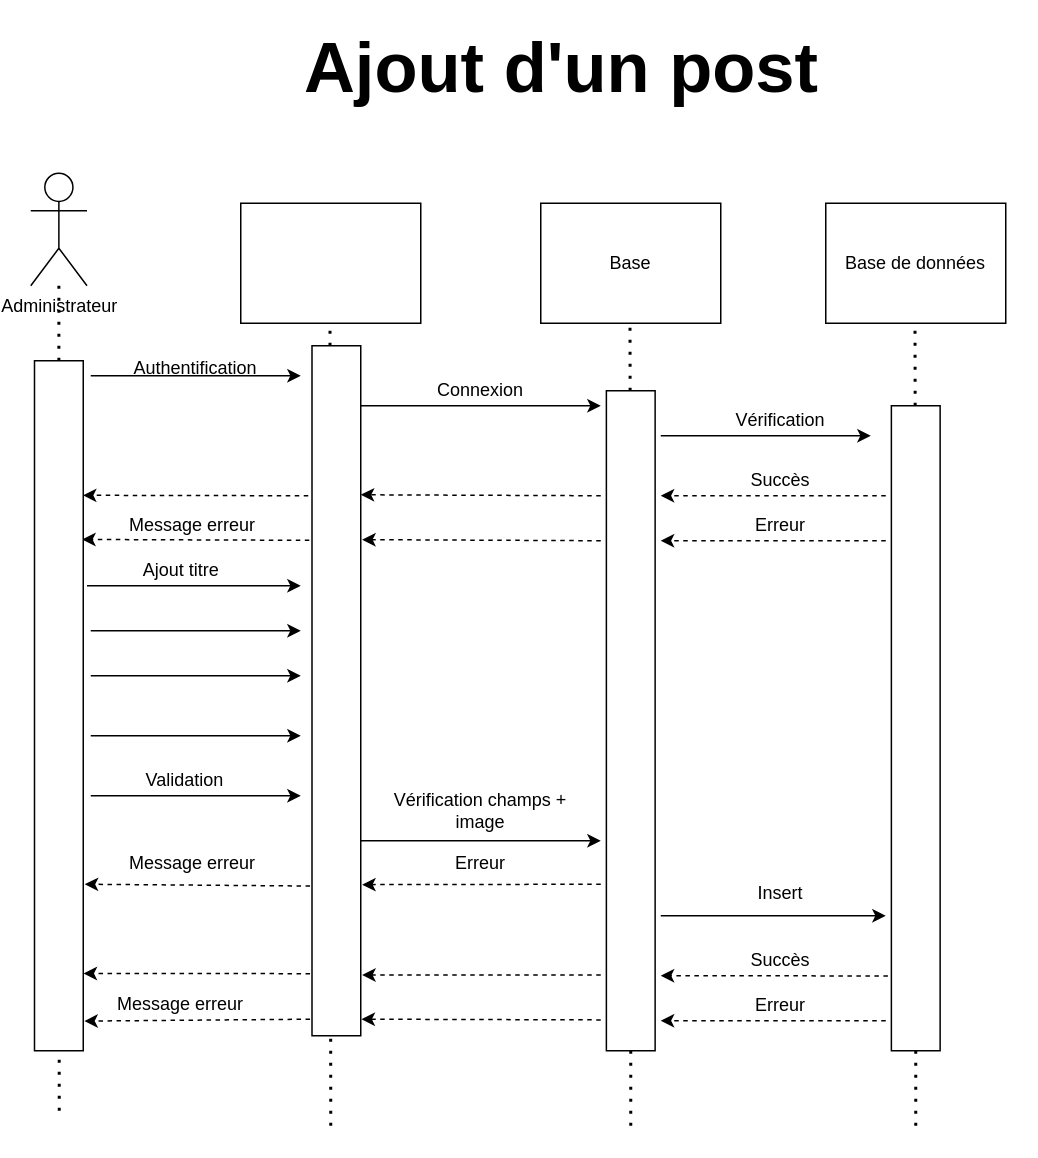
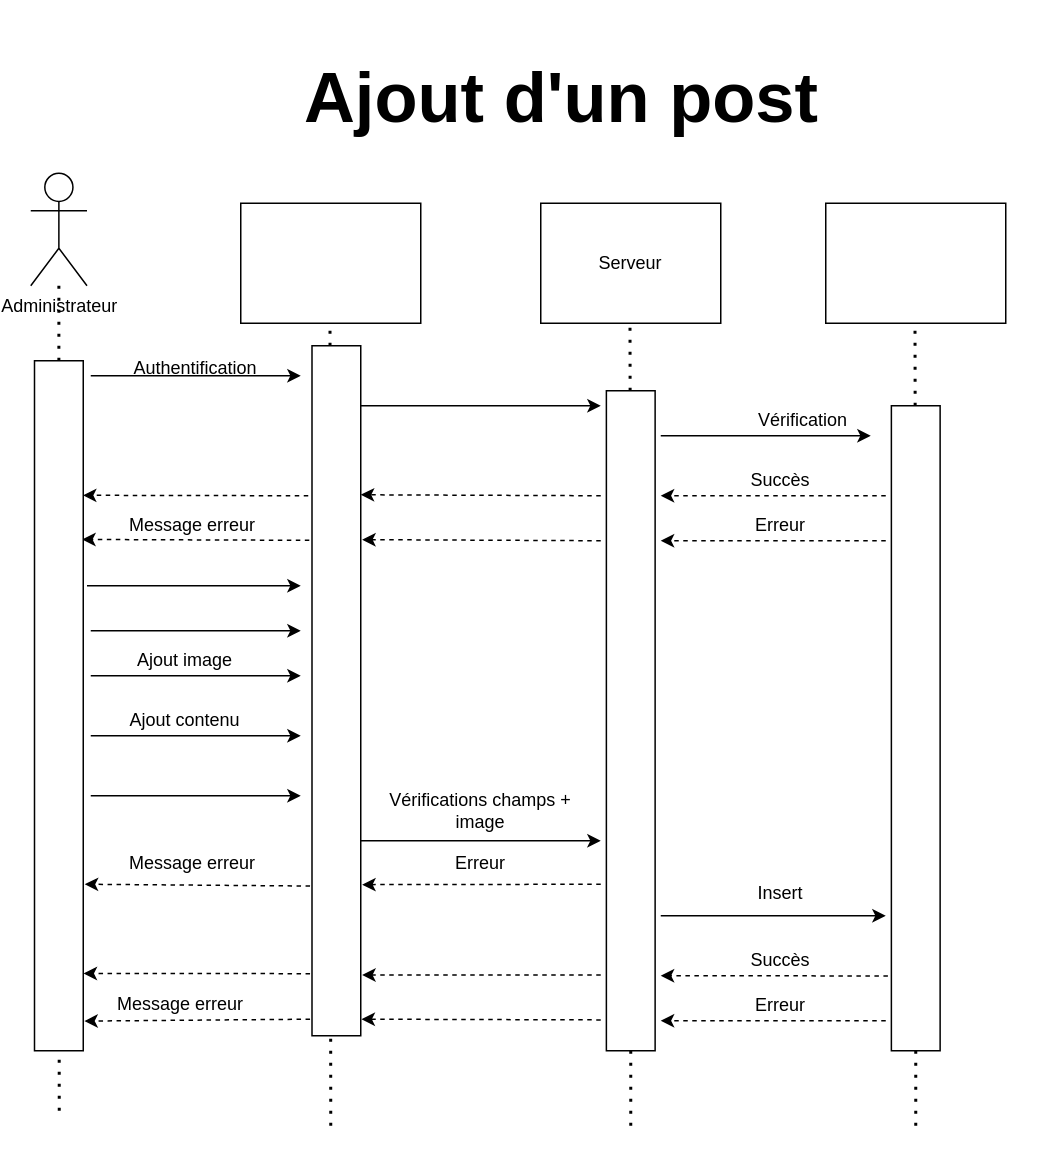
node "Ajout d'un post": moved (562, 68) -> (562, 98)
node "Base": label "Base" -> "Serveur"
node "Base de données": removed
node "Connexion": removed
node "Vérification": moved (781, 421) -> (803, 421)
node "Ajout titre": removed
node "Ajout image": added
node "Ajout contenu": added
node "Validation": removed
node "Vérification champs + image": label "Vérification champs + image" -> "Vérifications champs + image"
